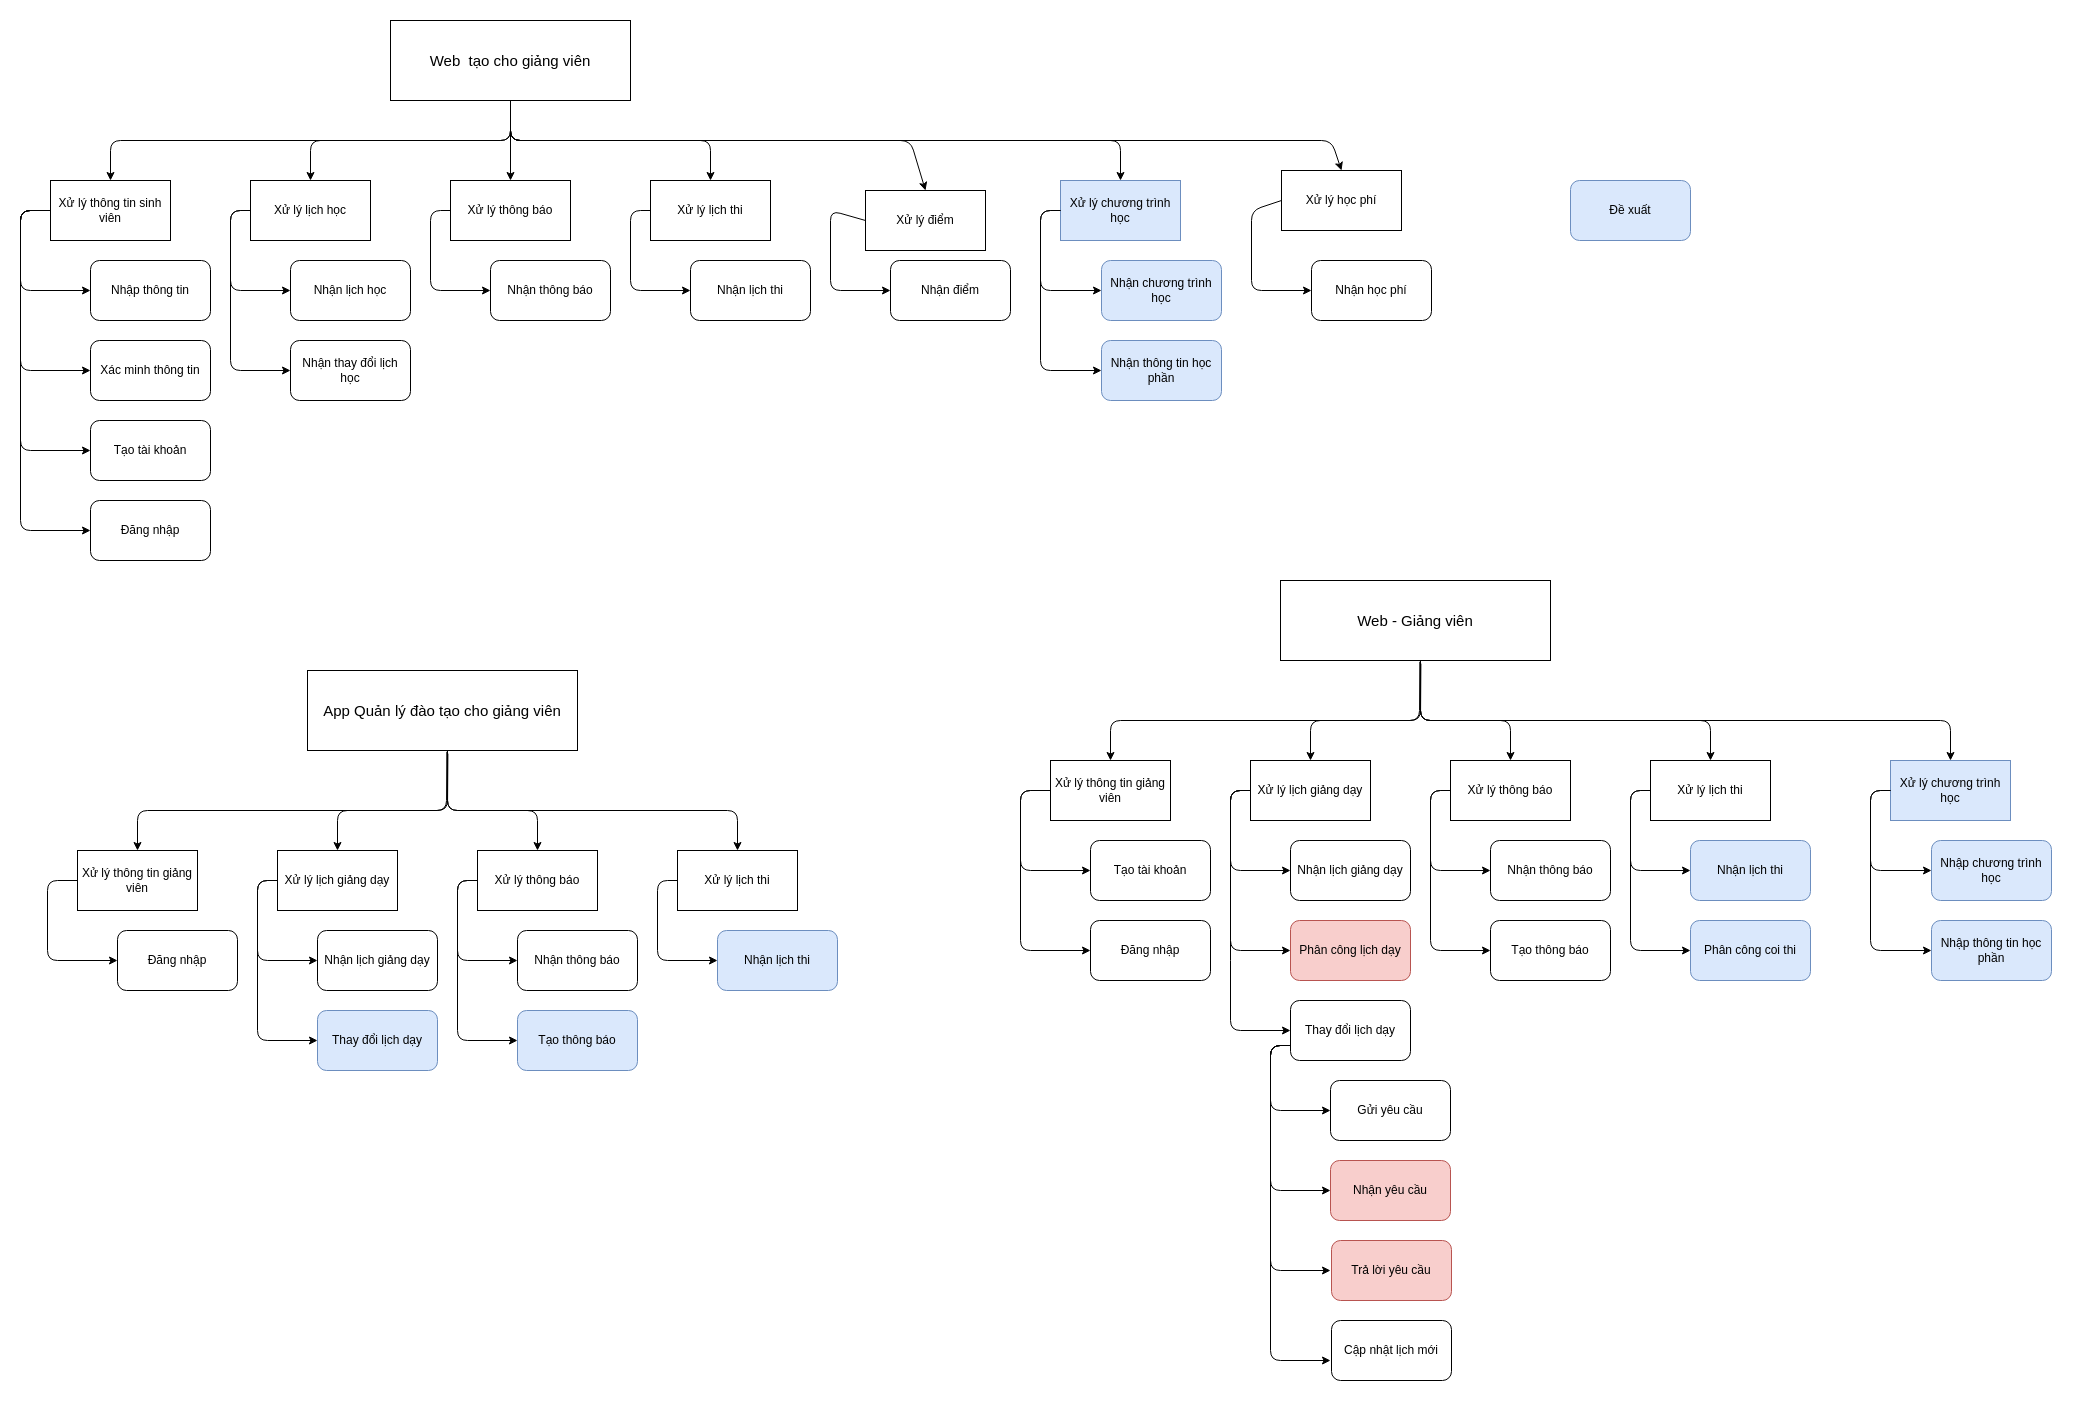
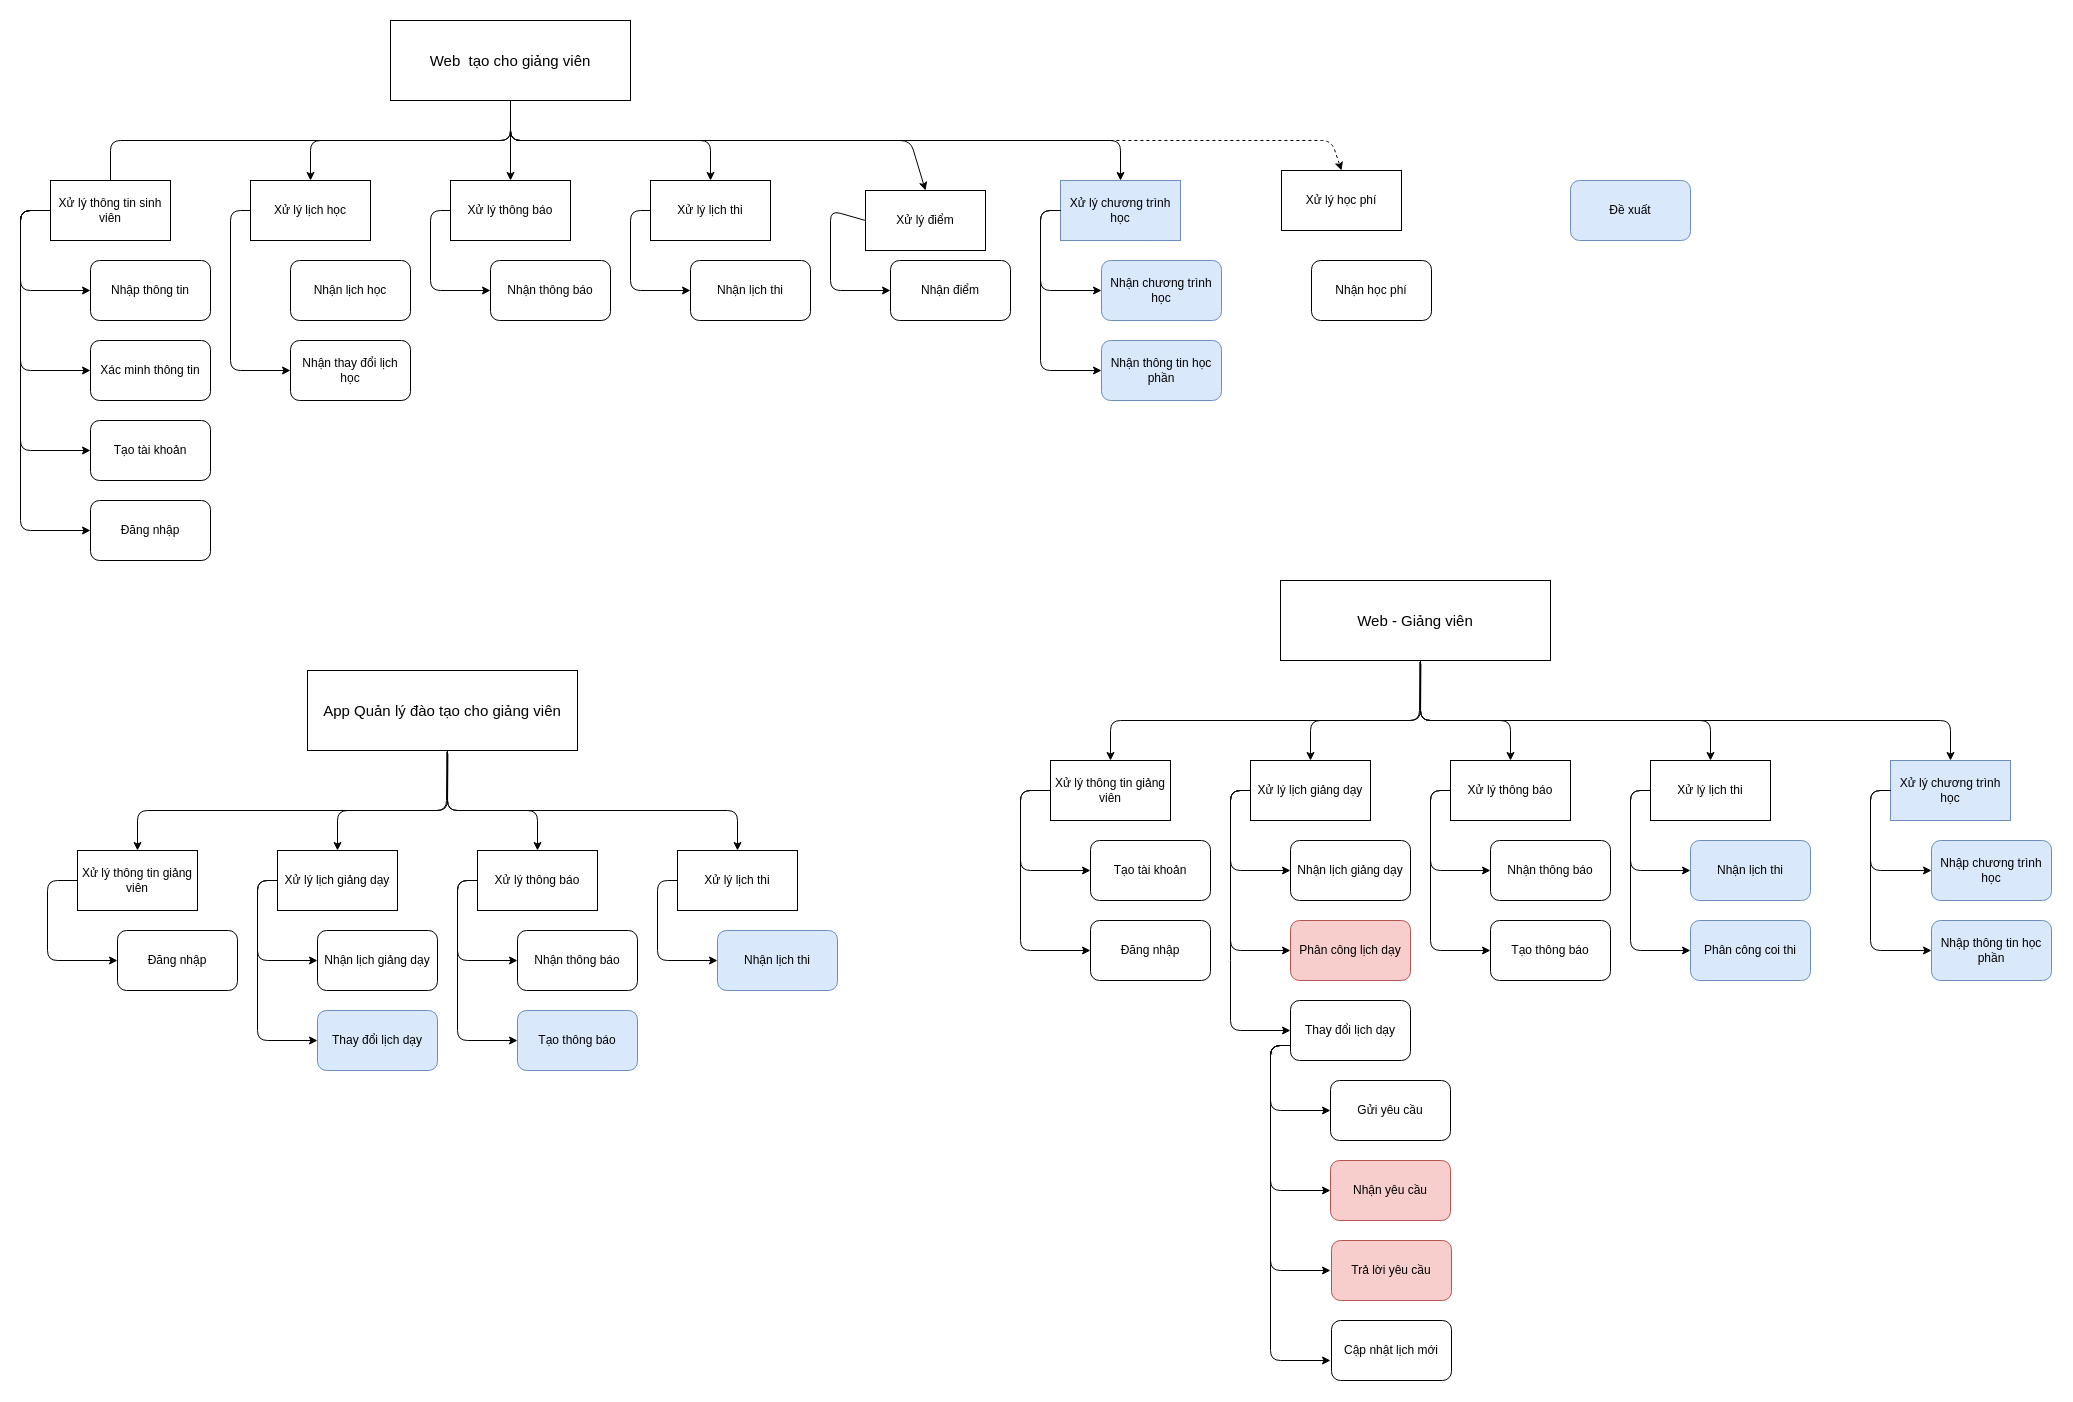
edge "Web tạo cho giảng viên" -> "Xử lý học phí": style solid -> dashed
edge "Web tạo cho giảng viên" -> "Xử lý thông tin sinh viên": arrowhead classic -> none
edge "Xử lý học phí" -> "Nhận học phí": removed
edge "Xử lý lịch học" -> "Nhận lịch học": removed
